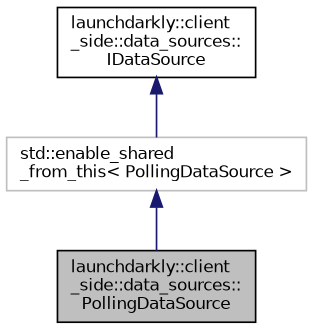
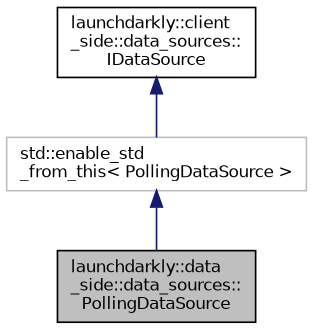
node "std::enable_shared _from_this< PollingDataSource >": label "std::enable_shared _from_this< PollingDataSource >" -> "std::enable_std _from_this< PollingDataSource >"
node "launchdarkly::client _side::data_sources:: PollingDataSource": label "launchdarkly::client _side::data_sources:: PollingDataSource" -> "launchdarkly::data _side::data_sources:: PollingDataSource"
